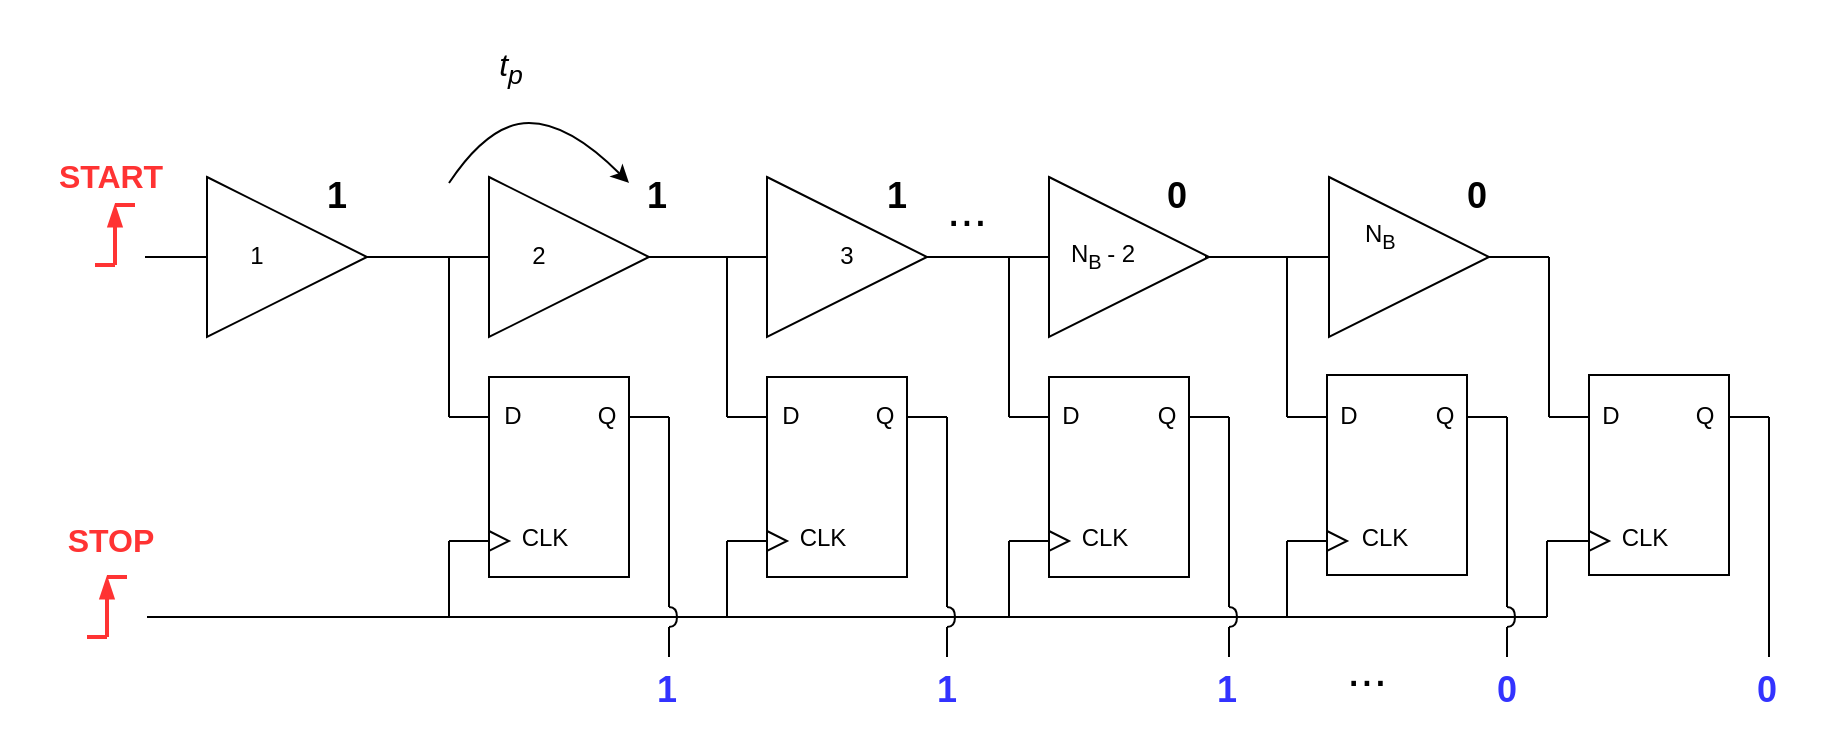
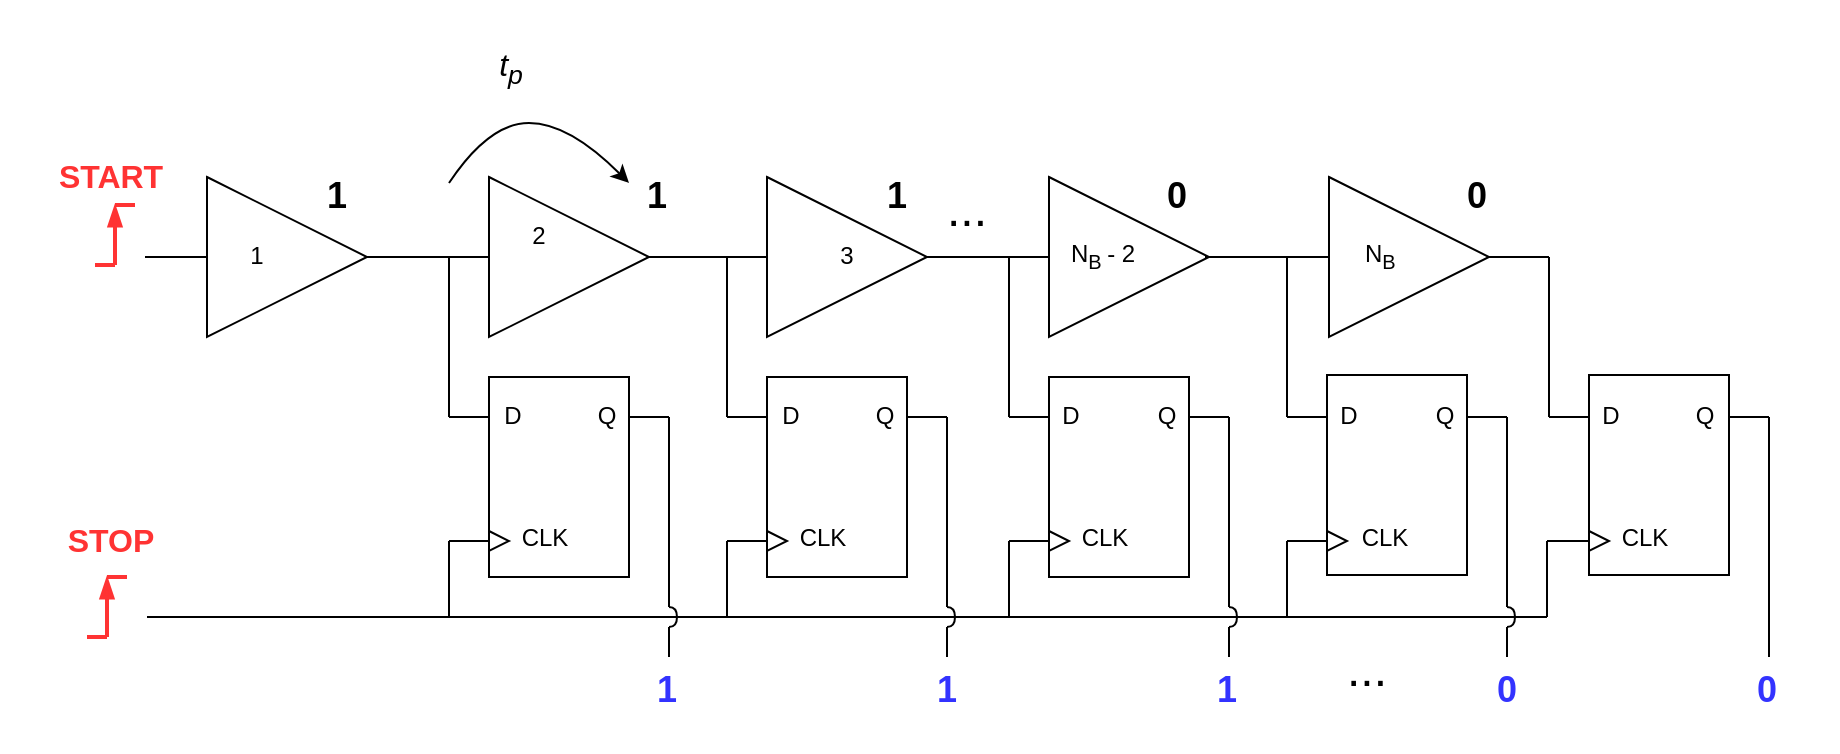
node "NB": moved (1383, 237) -> (1383, 257)
node "2": moved (539, 257) -> (539, 237)
